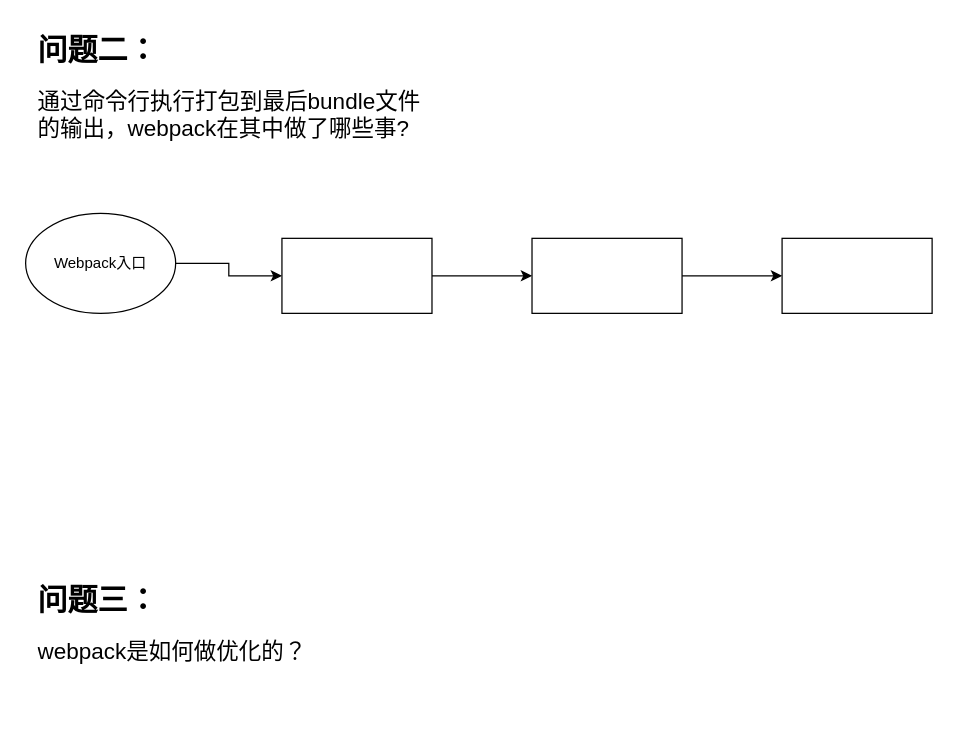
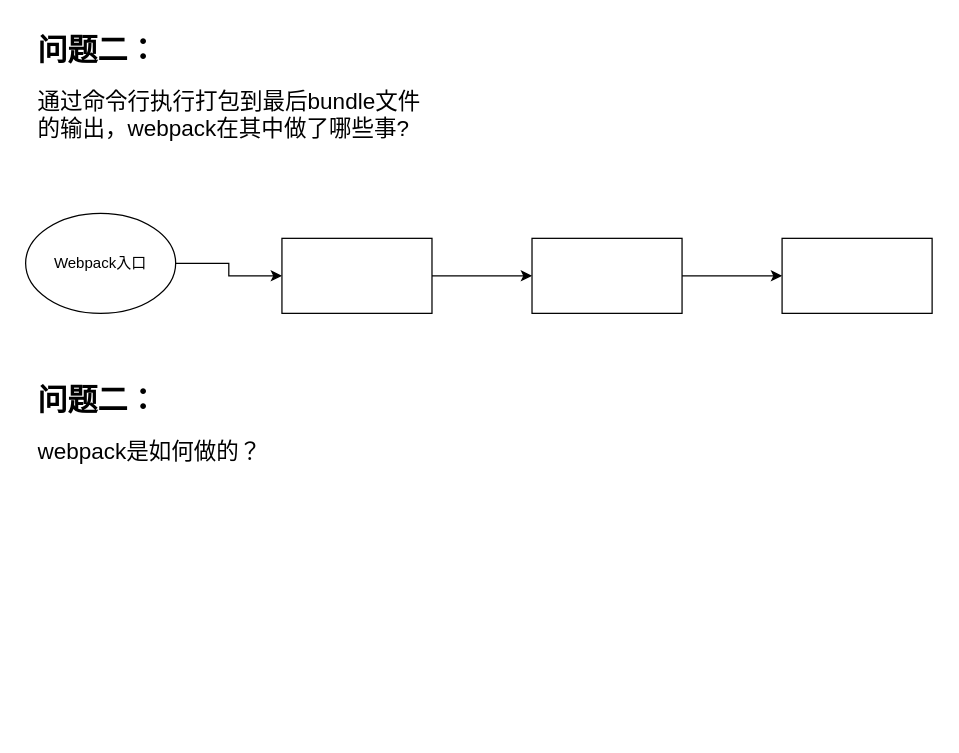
node "问题二：webpack是如何做的？": added
node "问题三：webpack是如何做优化的？": removed
